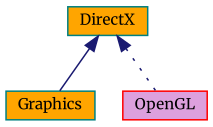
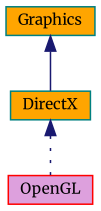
edge "Graphics" -> "DirectX": reversed
